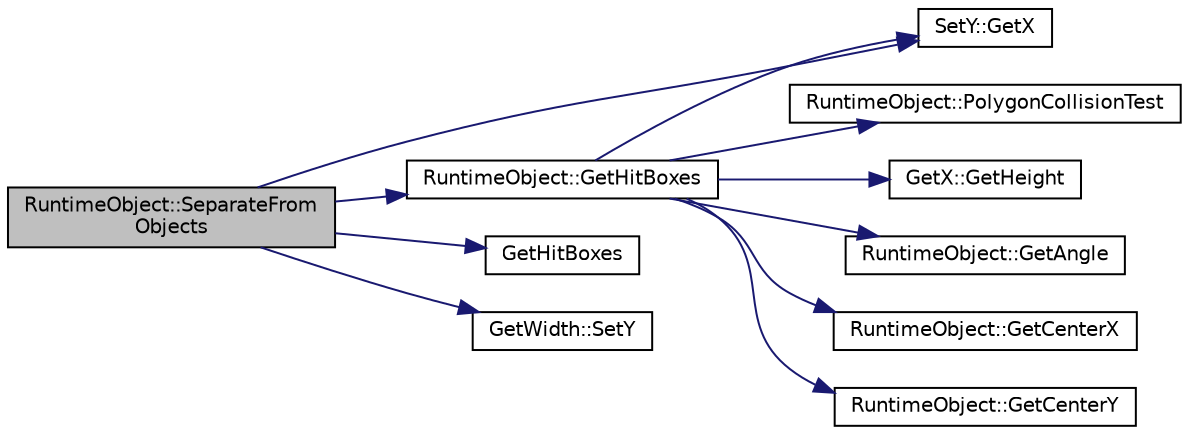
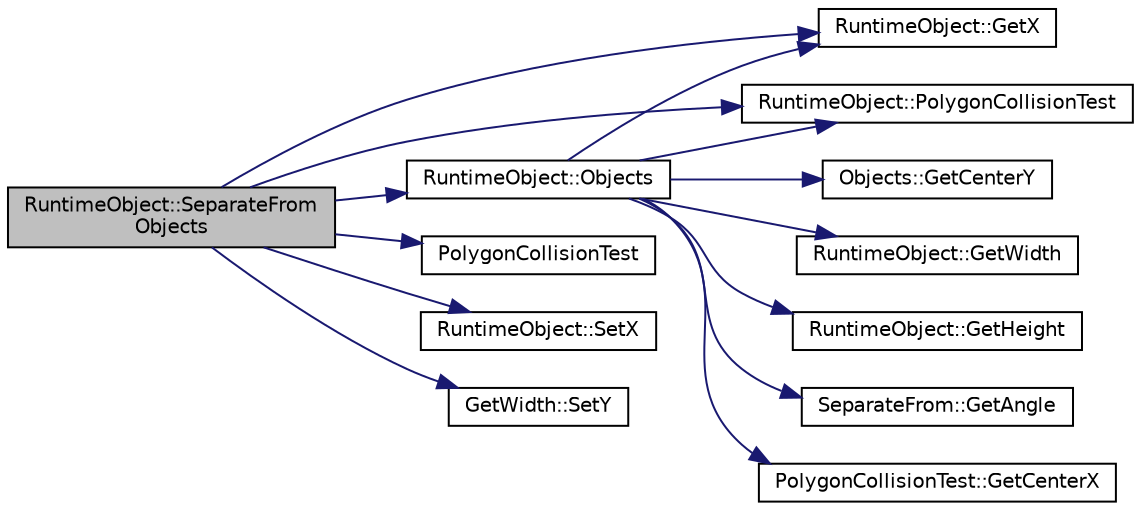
node "SetY::GetX": label "SetY::GetX" -> "RuntimeObject::GetX"
edge "RuntimeObject::SeparateFrom Objects" -> "RuntimeObject::PolygonCollisionTest": added
node "RuntimeObject::GetHitBoxes": label "RuntimeObject::GetHitBoxes" -> "RuntimeObject::Objects"
node "GetX::GetHeight": label "GetX::GetHeight" -> "RuntimeObject::GetHeight"
node "GetHitBoxes": label "GetHitBoxes" -> "PolygonCollisionTest"
node "RuntimeObject::GetWidth": added
node "RuntimeObject::GetAngle": label "RuntimeObject::GetAngle" -> "SeparateFrom::GetAngle"
node "RuntimeObject::SetX": added
node "RuntimeObject::GetCenterX": label "RuntimeObject::GetCenterX" -> "PolygonCollisionTest::GetCenterX"
node "RuntimeObject::GetCenterY": label "RuntimeObject::GetCenterY" -> "Objects::GetCenterY"
